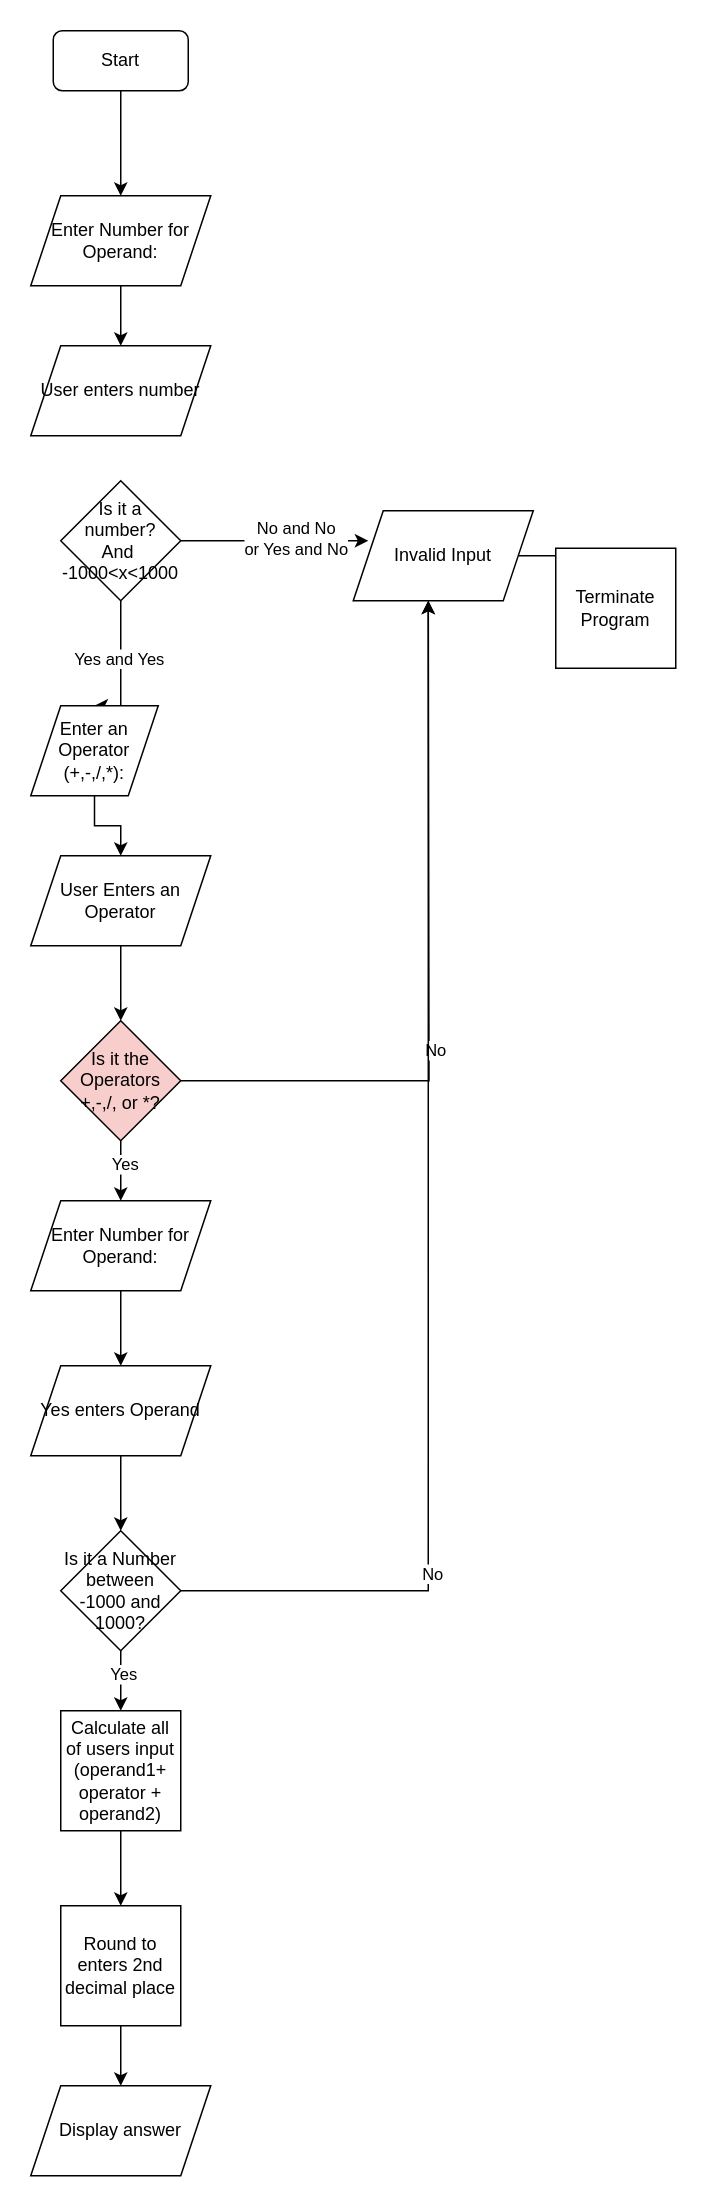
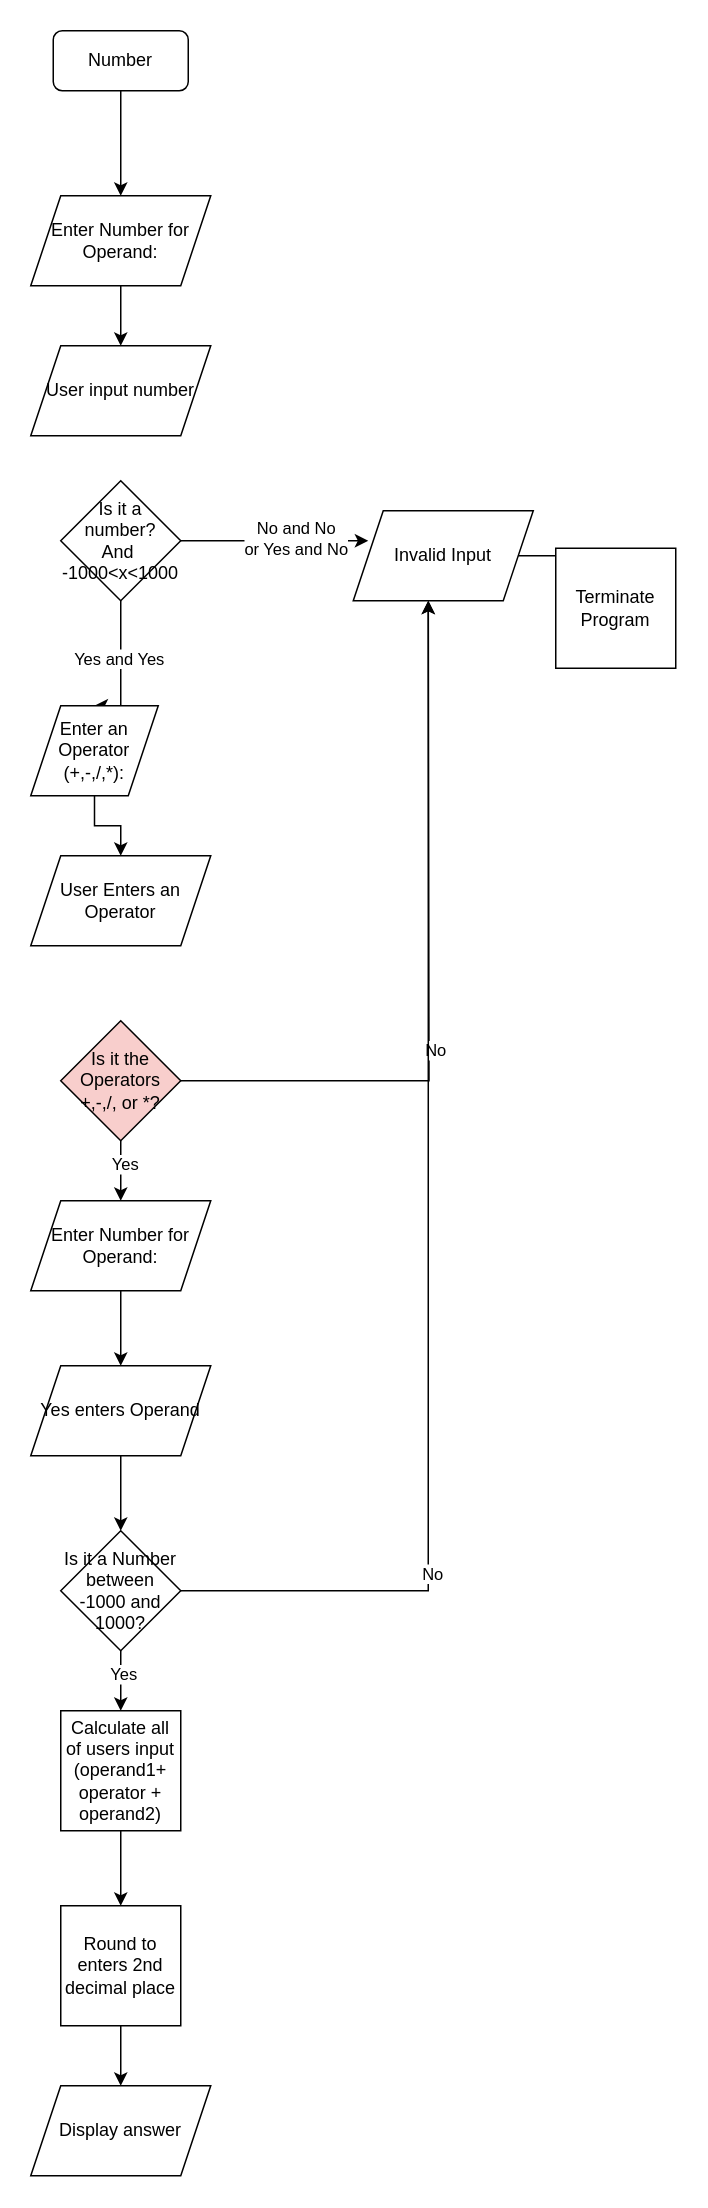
node "Start": label "Start" -> "Number"
node "User enters number": label "User enters number" -> "User input number"
edge "User Enters an Operator" -> "Is it the Operators +,-,/, or *?": removed
